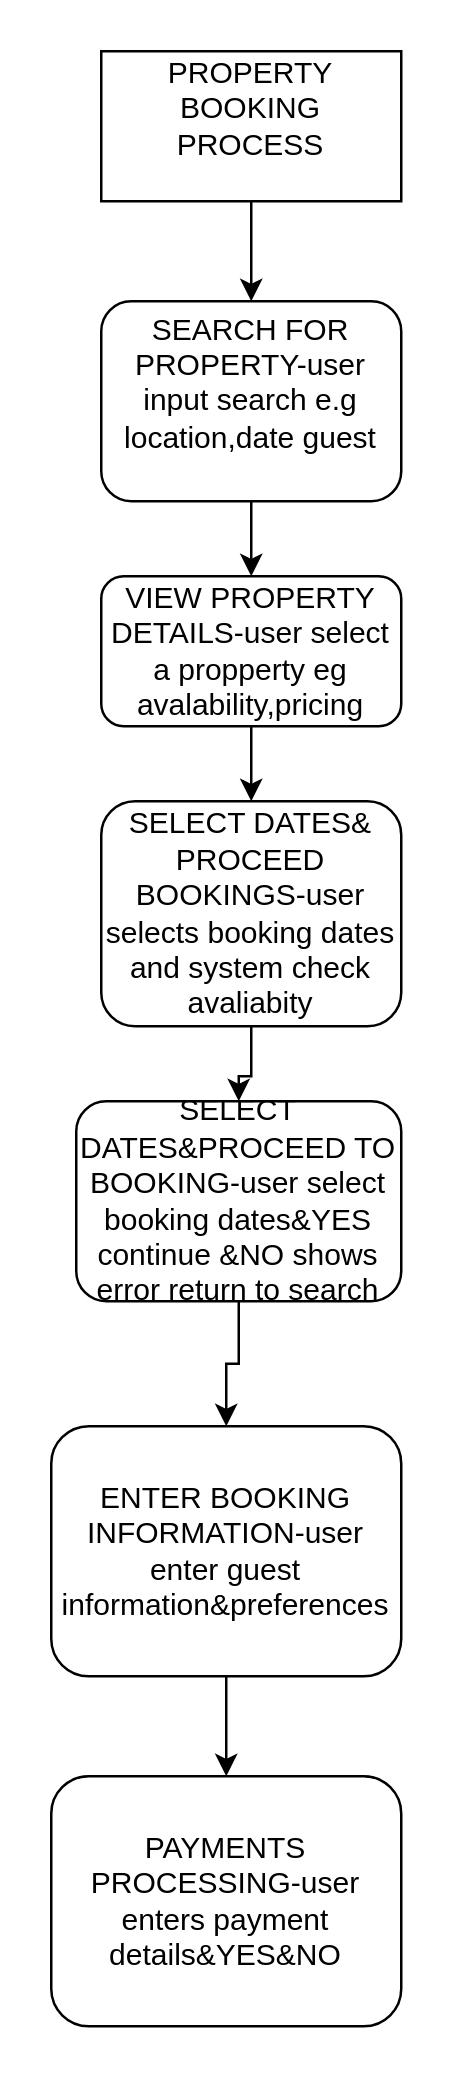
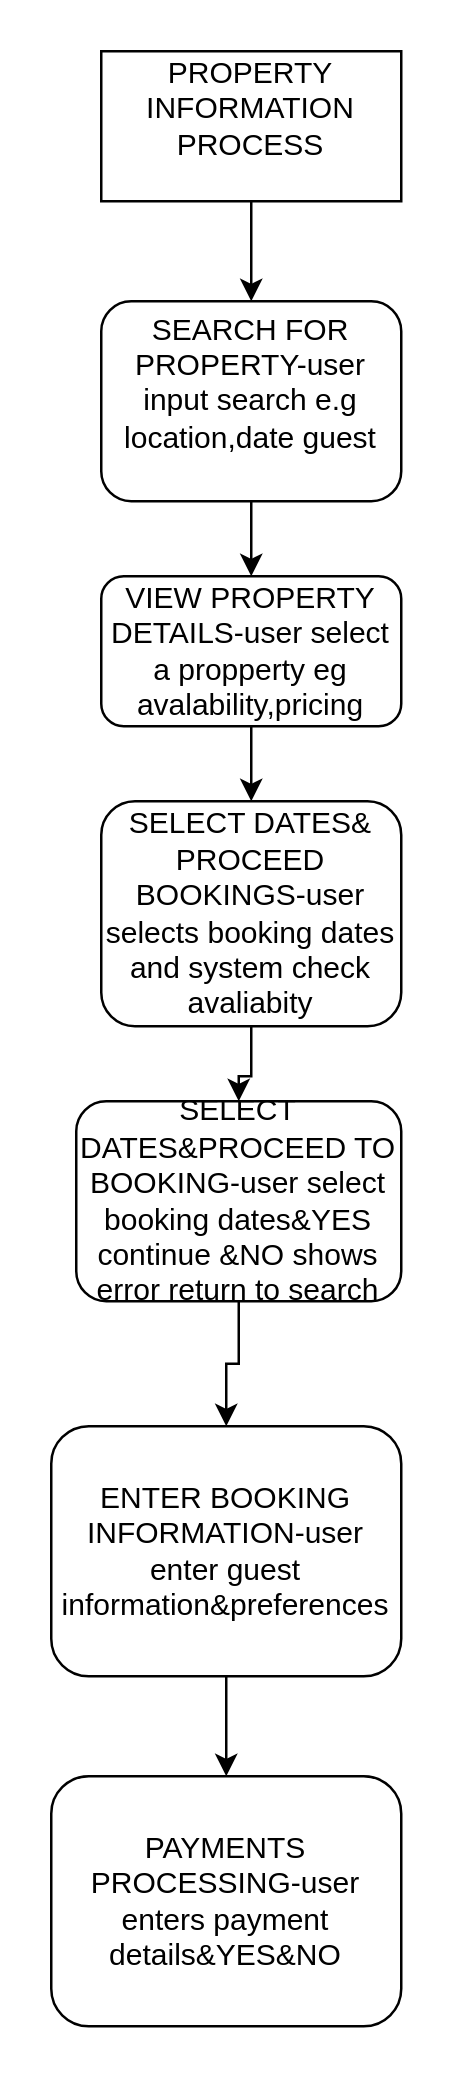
node "PROPERTY BOOKING PROCESS": label "PROPERTY BOOKING PROCESS" -> "PROPERTY INFORMATION PROCESS"
